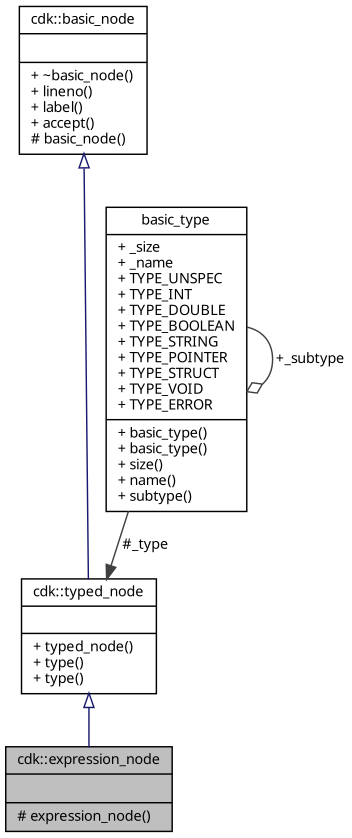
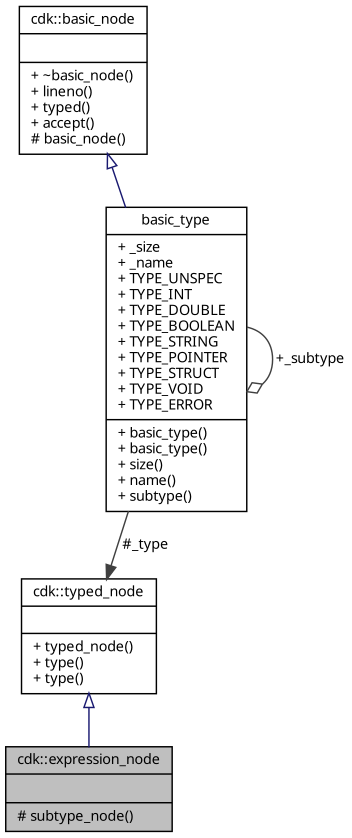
node "cdk::basic_node": text "+ label()" -> "+ typed()"
edge "cdk::typed_node" -> "cdk::basic_node": now "basic_type" -> "cdk::basic_node"
node "cdk::expression_node": text "# expression_node()" -> "# subtype_node()"
